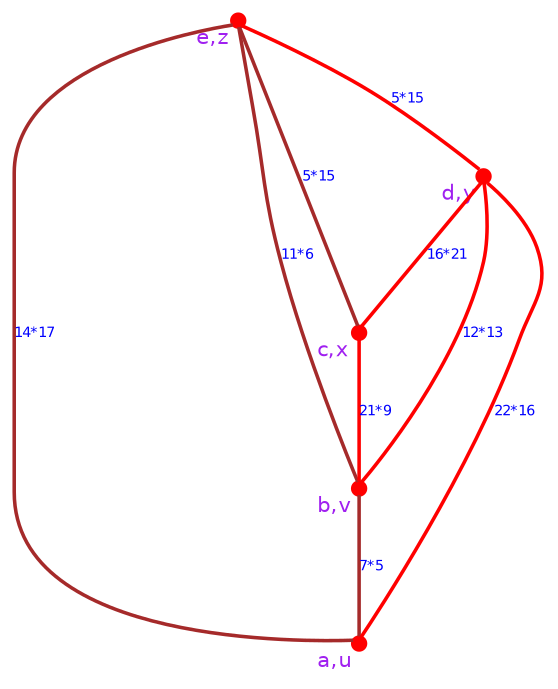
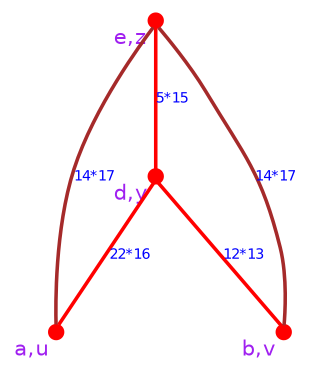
edge "e,z" -- "b,v": label "11*6" -> "14*17"
node "c,x": removed
edge "b,v" -- "a,u": removed, label "7*5"
